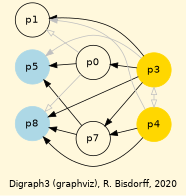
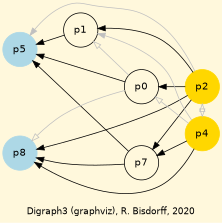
edge "p1" -> "p5": added
node "p3": label "p3" -> "p2"
edge "p4" -> "p0": added
